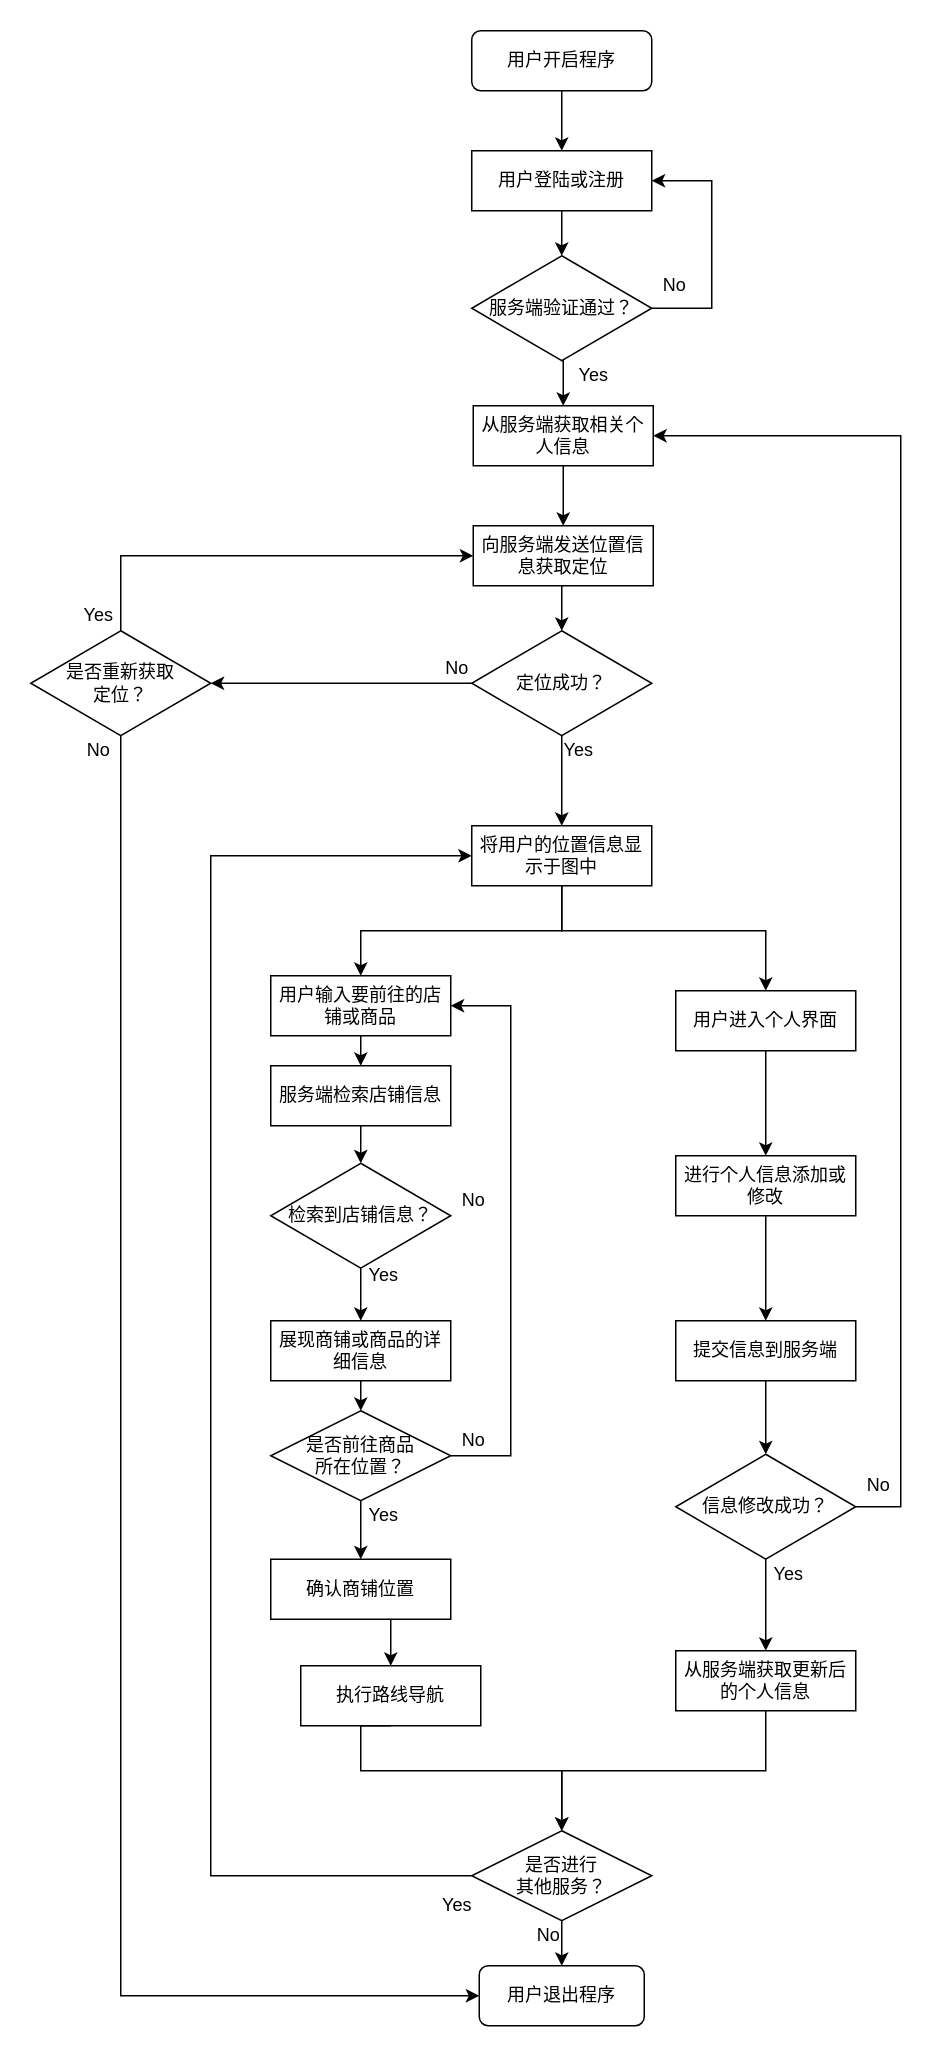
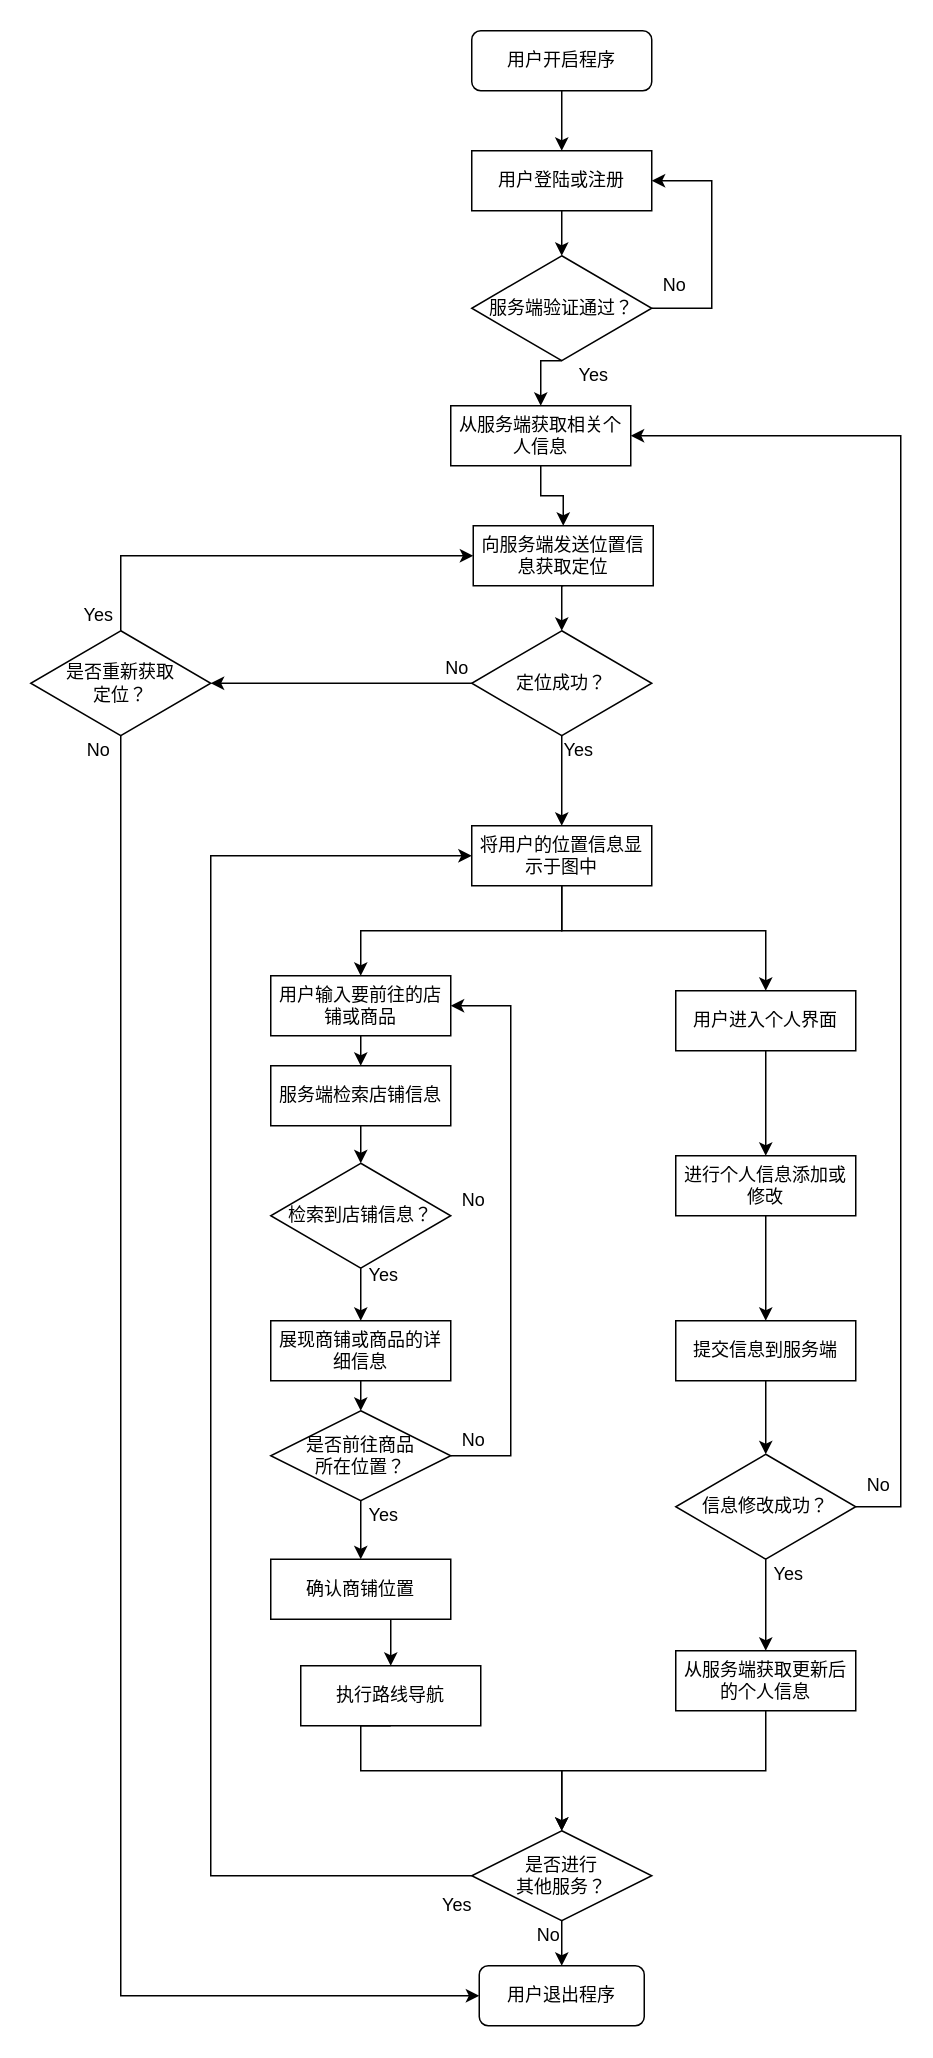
node "从服务端获取相关个人信息": moved (563, 436) -> (541, 436)
